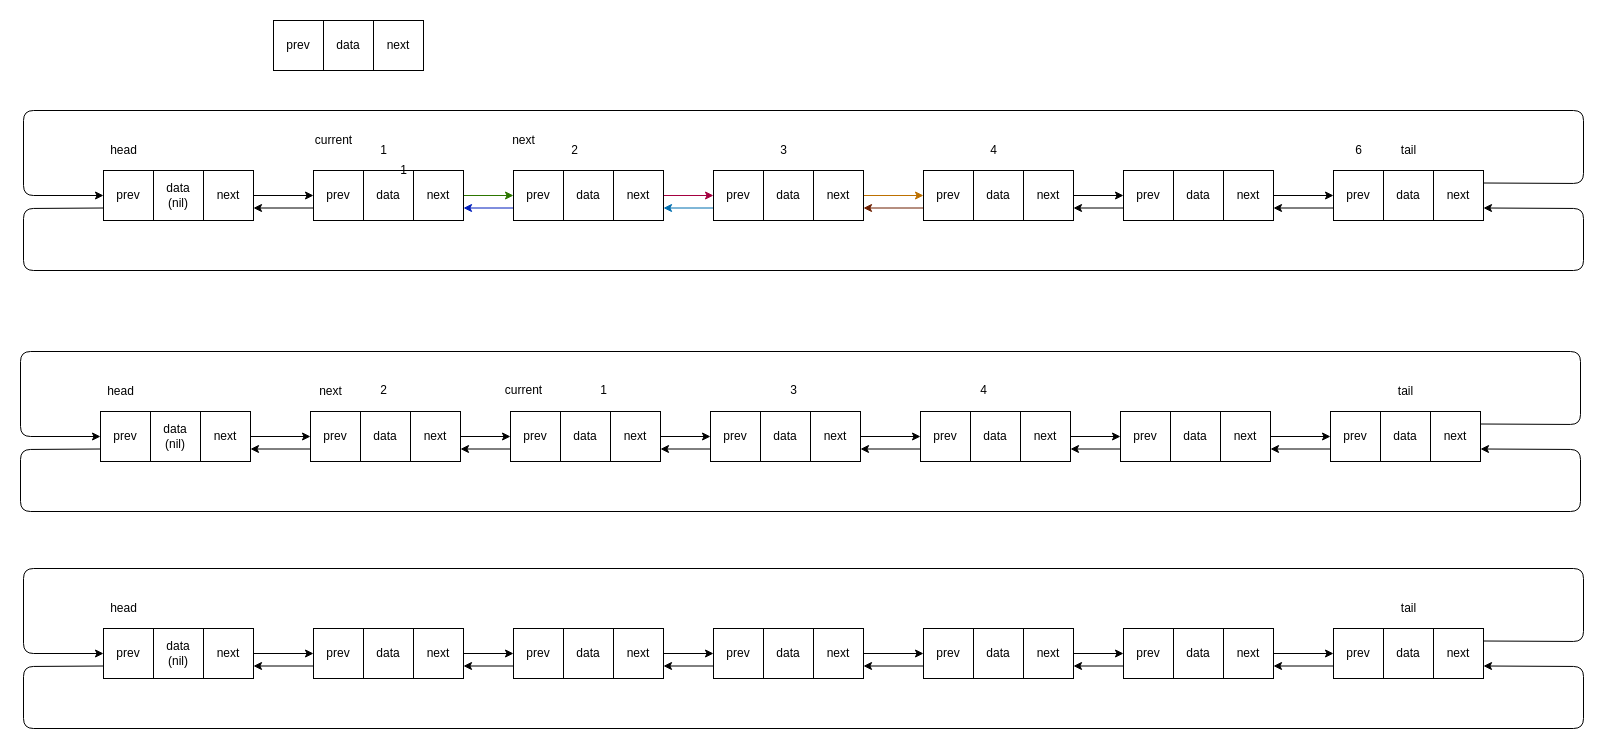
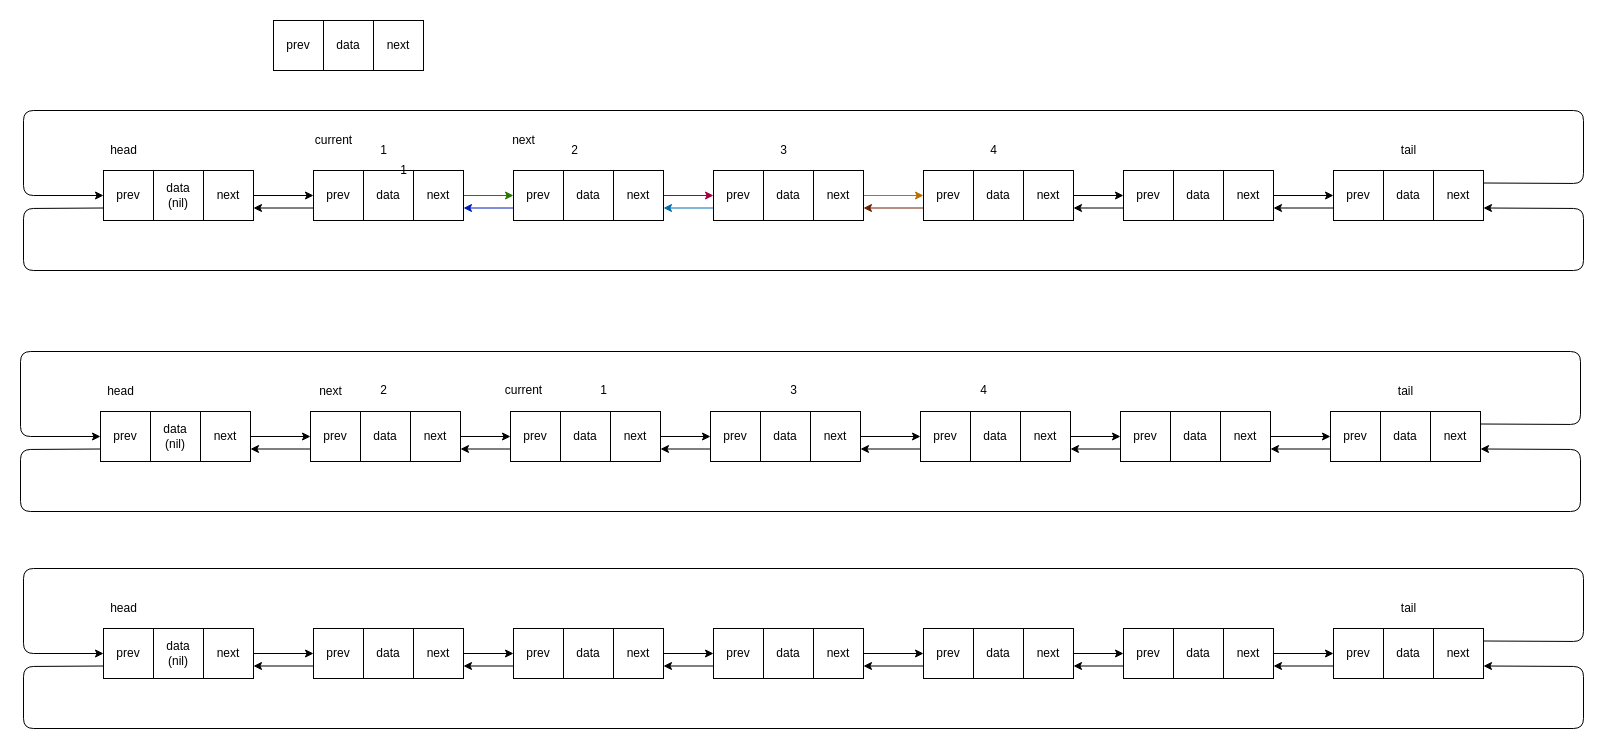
node "6": removed
